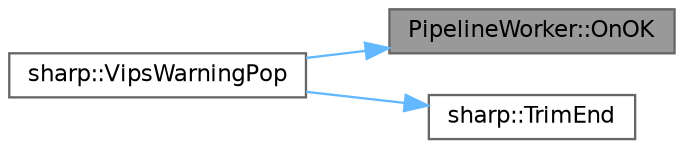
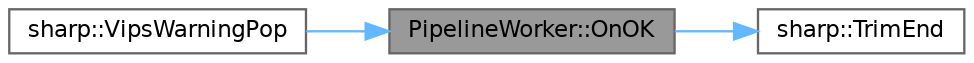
edge "sharp::VipsWarningPop" -> "sharp::TrimEnd": now "PipelineWorker::OnOK" -> "sharp::TrimEnd"
